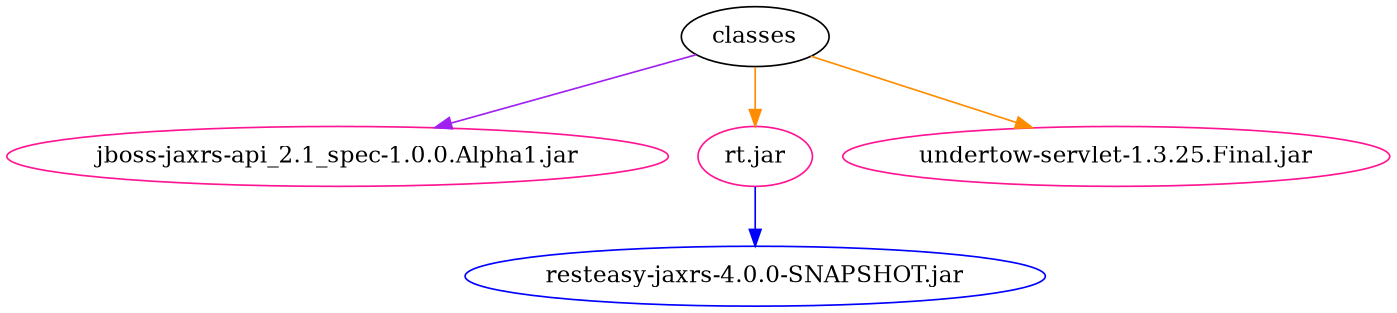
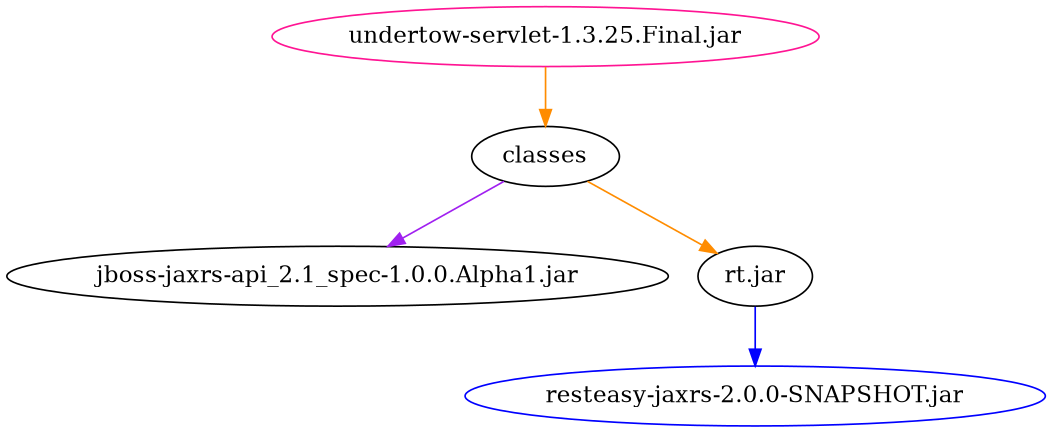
edge "classes" -> "undertow-servlet-1.3.25.Final.jar": reversed
node "jboss-jaxrs-api_2.1_spec-1.0.0.Alpha1.jar": color deeppink -> black
node "rt.jar": color deeppink -> black
node "resteasy-jaxrs-4.0.0-SNAPSHOT.jar": label "resteasy-jaxrs-4.0.0-SNAPSHOT.jar" -> "resteasy-jaxrs-2.0.0-SNAPSHOT.jar"
